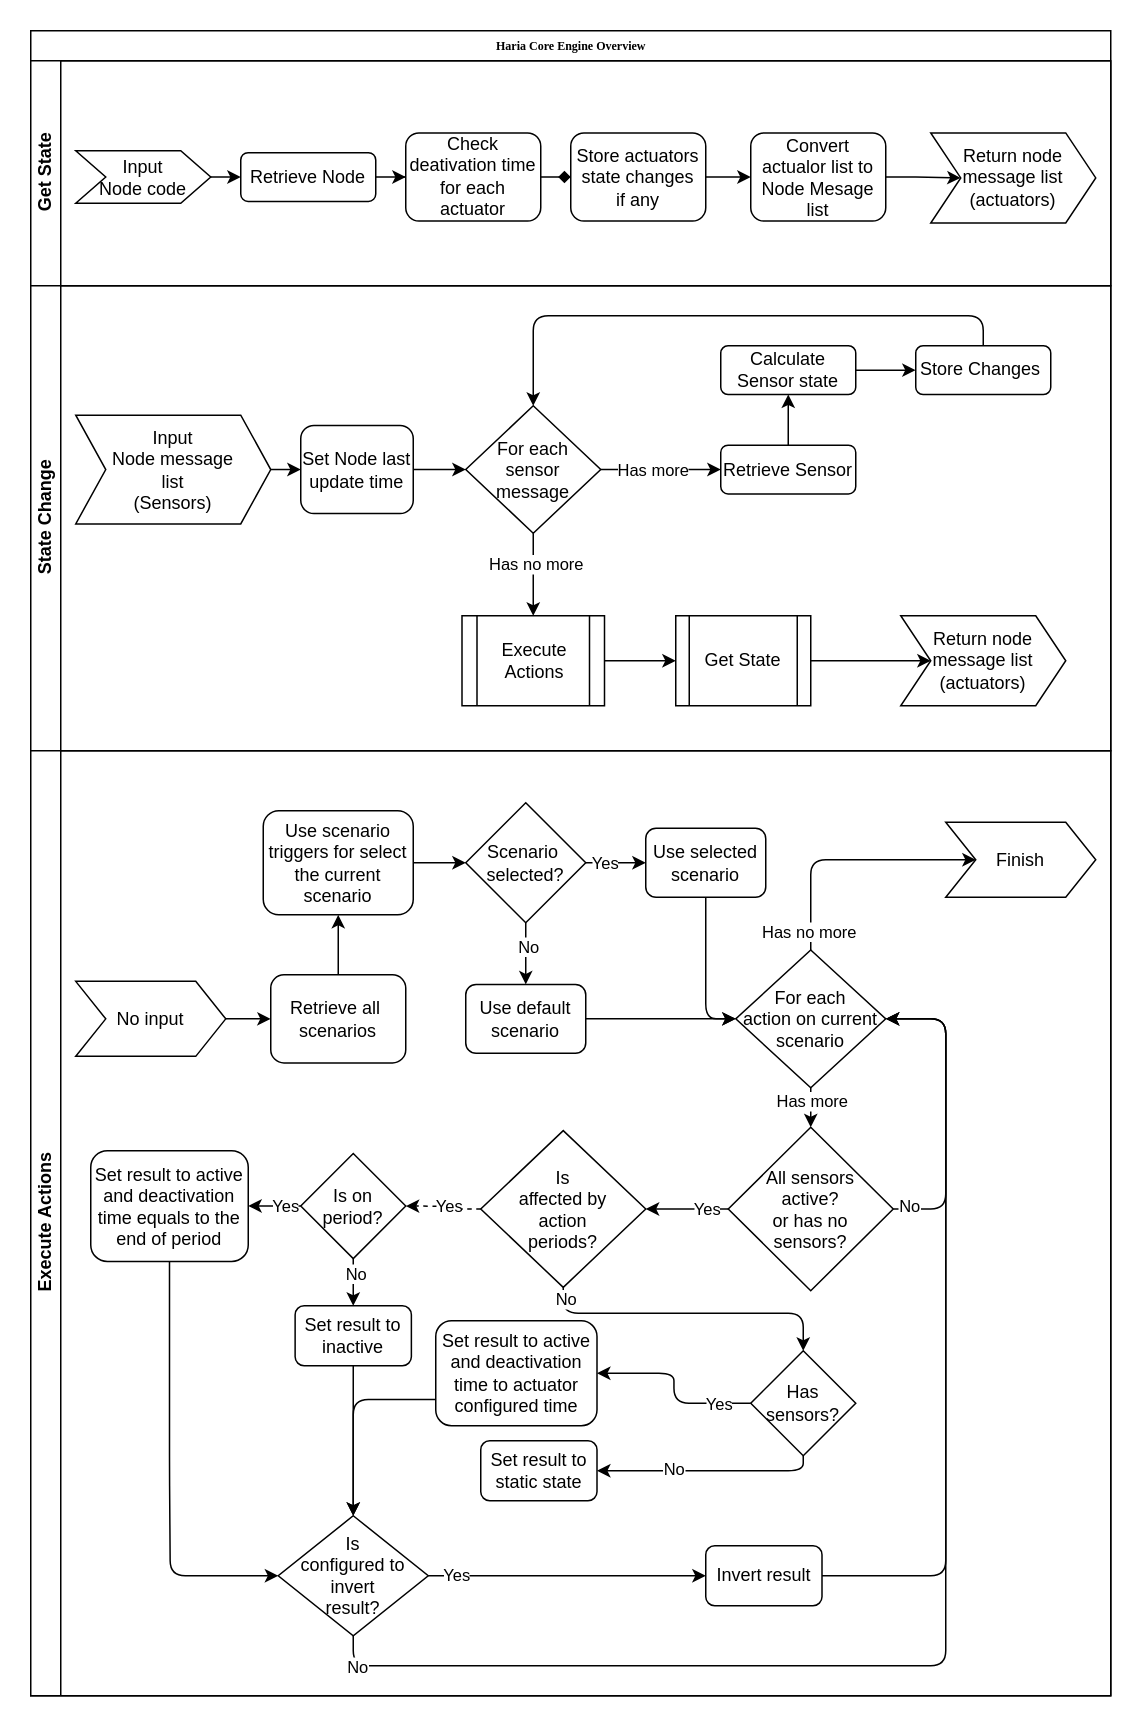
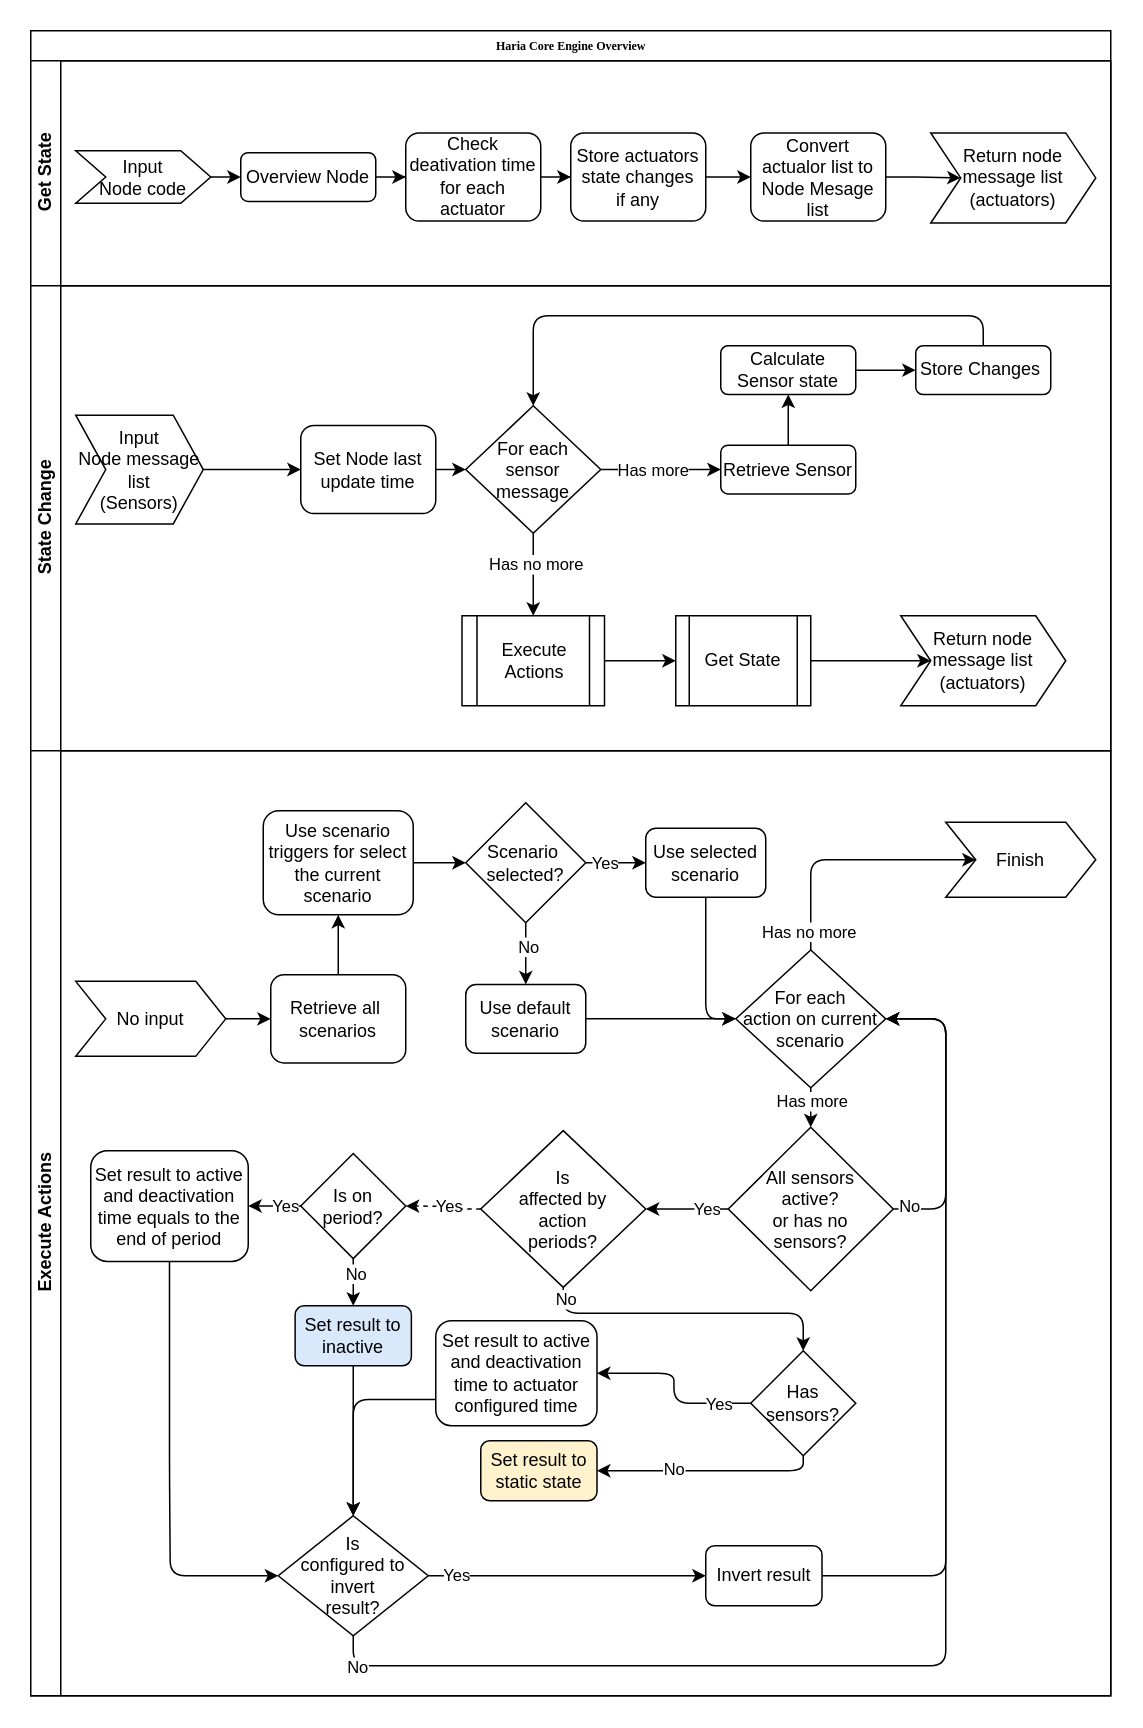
edge "Check deativation time for each actuator" -> "Store actuators state changes if any": arrowhead diamond -> classic
node "Retrieve Node": label "Retrieve Node" -> "Overview Node"
node "Input Node message list (Sensors)": size 195x109 -> 128x109
node "Set Node last update time": size 113x88 -> 135x88
node "Set result to inactive": fillcolor #ffffff -> #dae8fc
node "Set result to static state": fillcolor #ffffff -> #fff2cc
